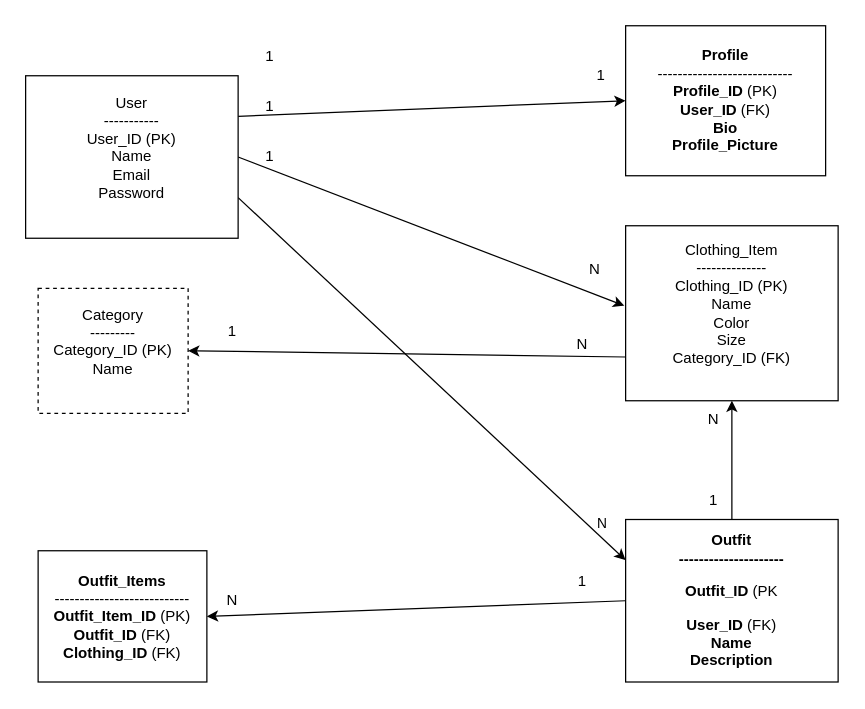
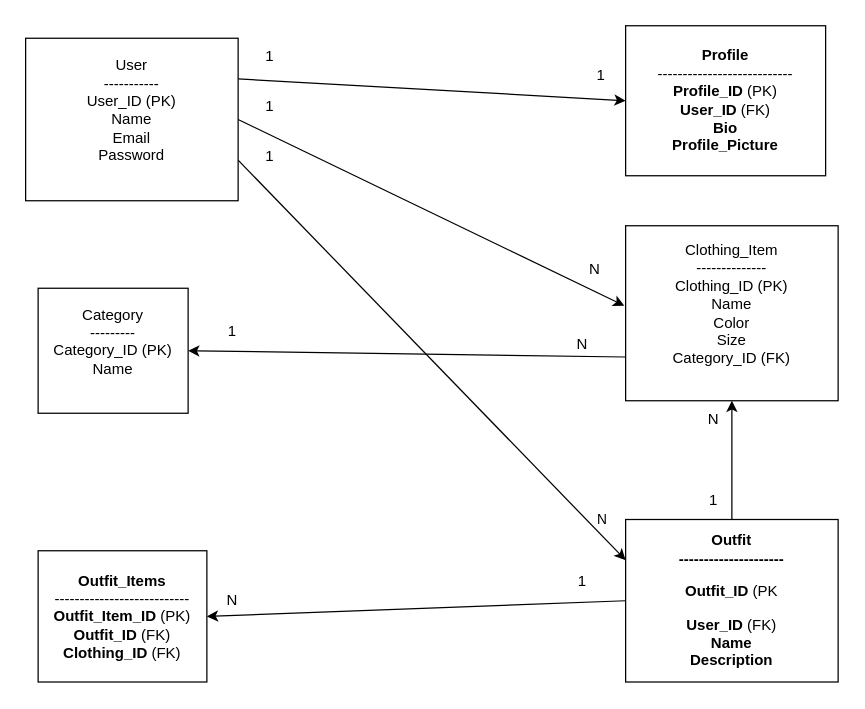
node "User ----------- User_ID (PK) Name Email Password": moved (132, 157) -> (132, 119)
node "Category --------- Category_ID (PK) Name": style dashed -> solid
